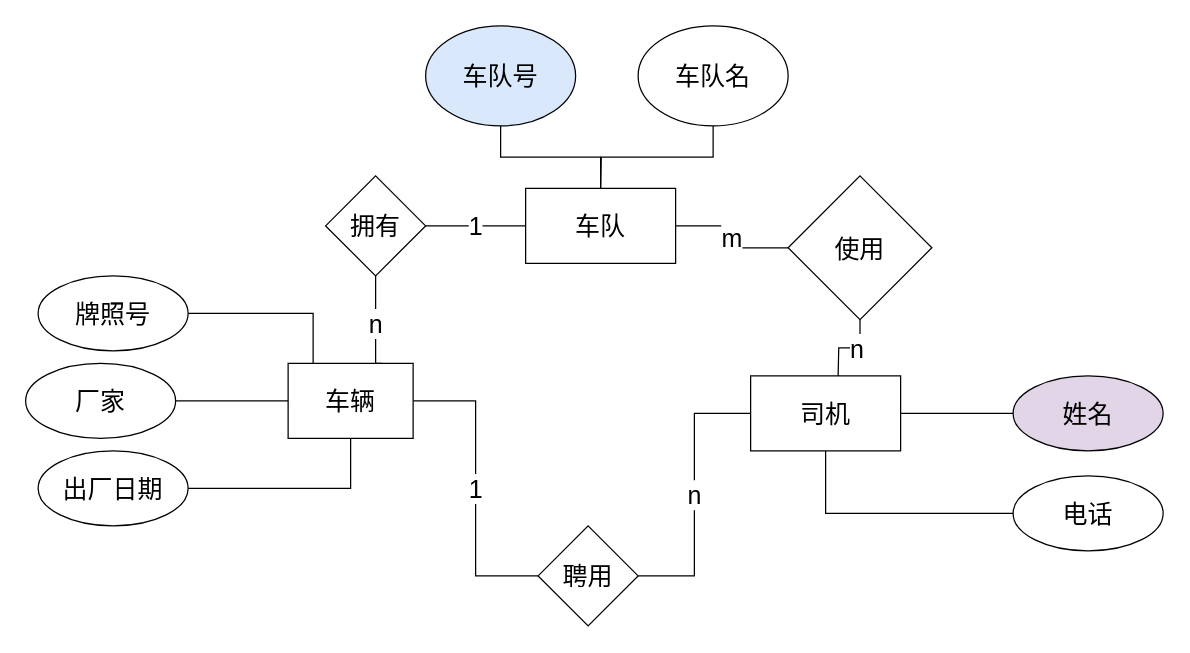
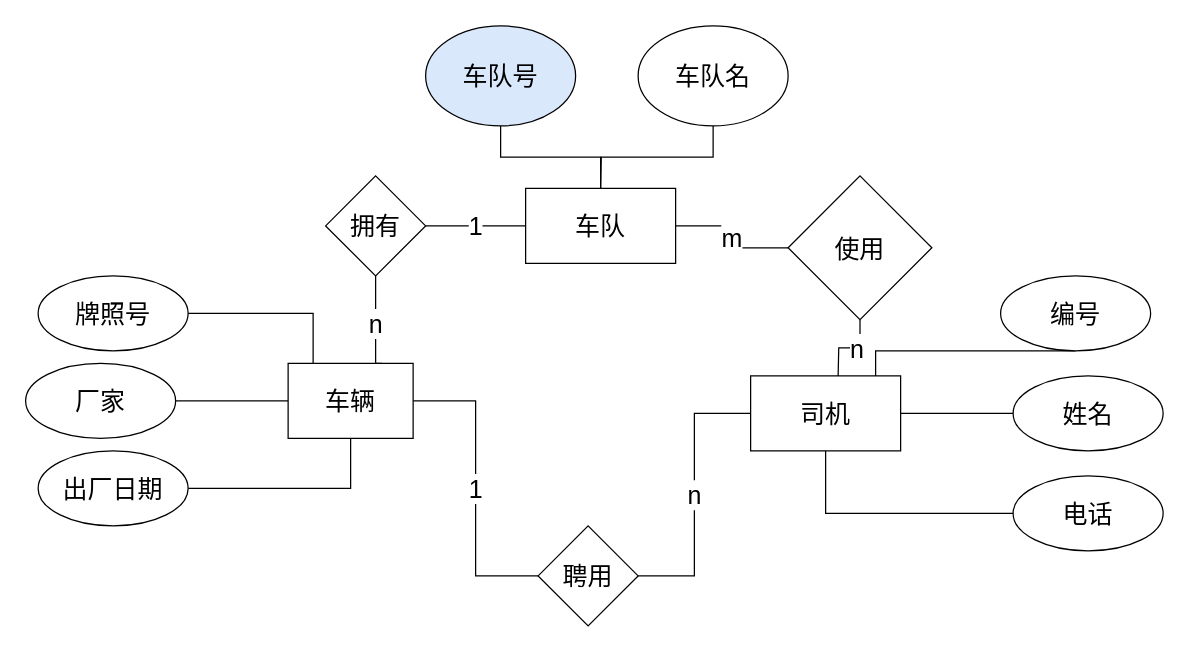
node "编号": added
edge "编号" -- "司机": added
node "姓名": fillcolor #e1d5e7 -> #ffffff
